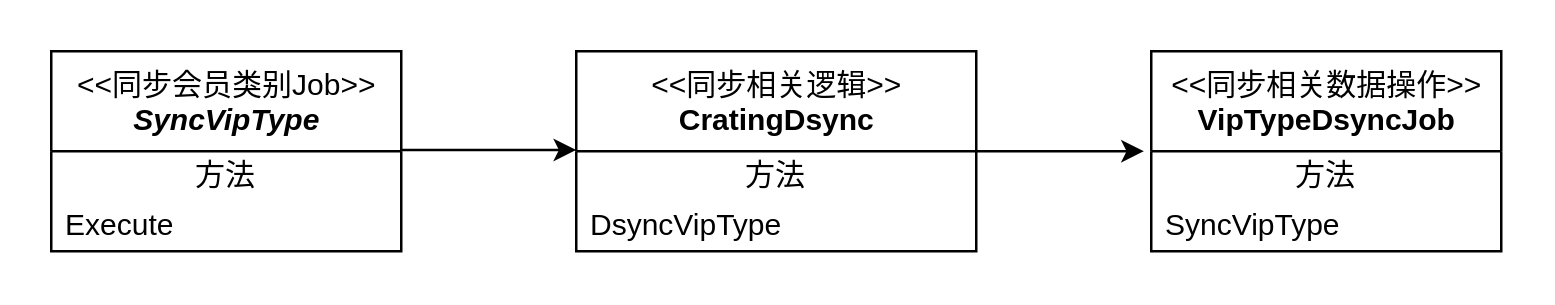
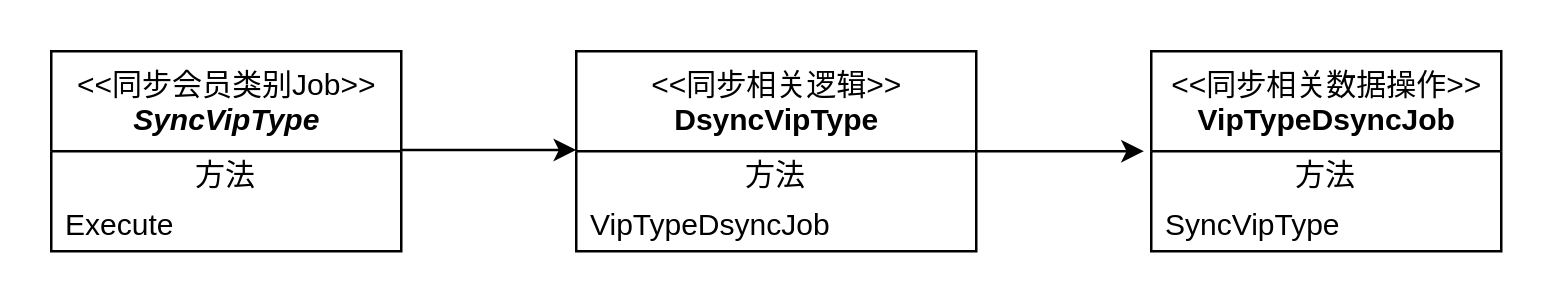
node "<<同步相关逻辑>> CratingDsync": label "<<同步相关逻辑>> CratingDsync" -> "<<同步相关逻辑>> DsyncVipType"
node "DsyncVipType": label "DsyncVipType" -> "VipTypeDsyncJob"
